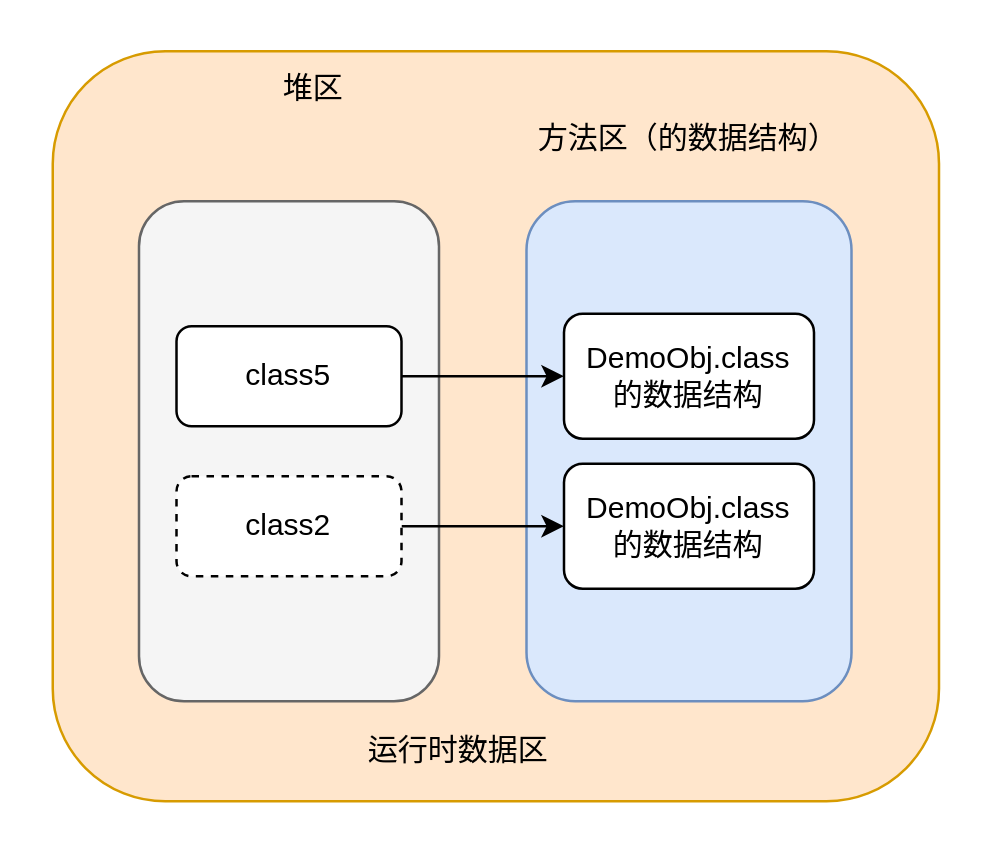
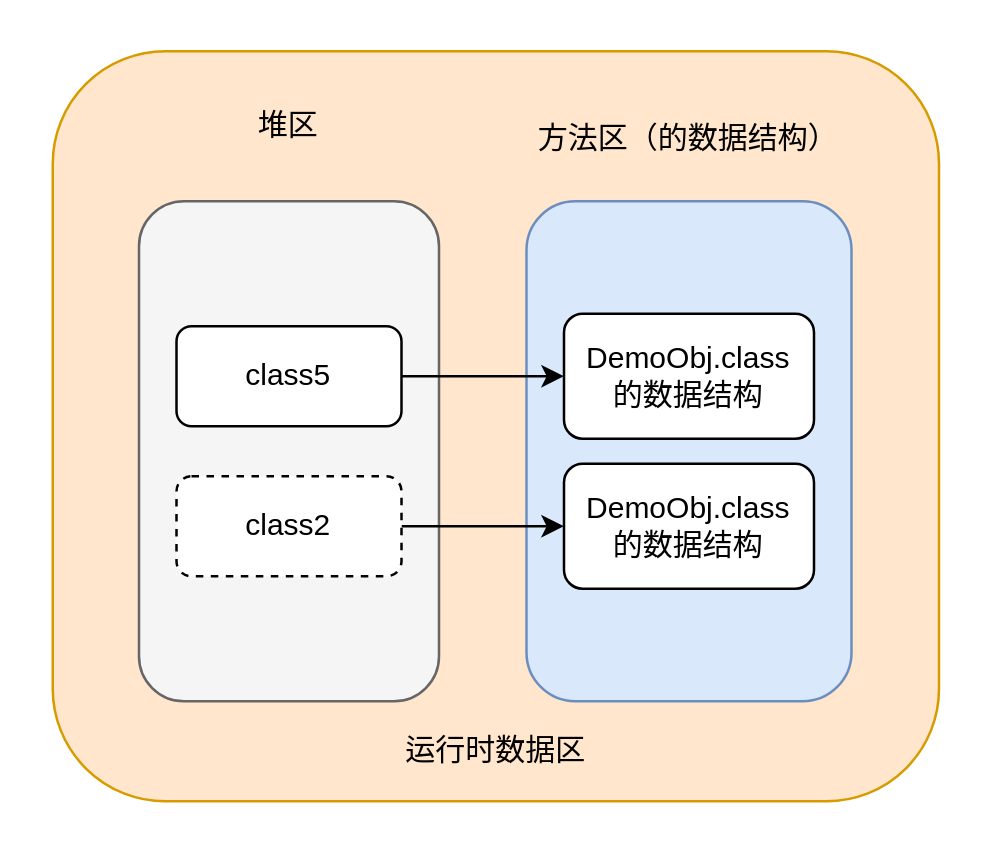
node "堆区": moved (314, 89) -> (289, 126)
node "运行时数据区": moved (458, 751) -> (496, 751)
